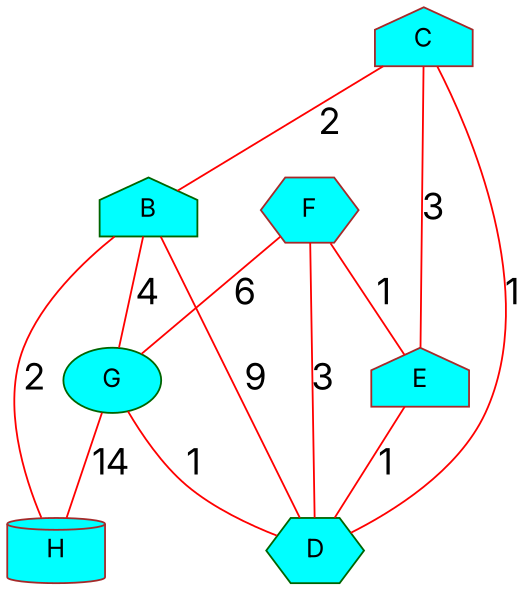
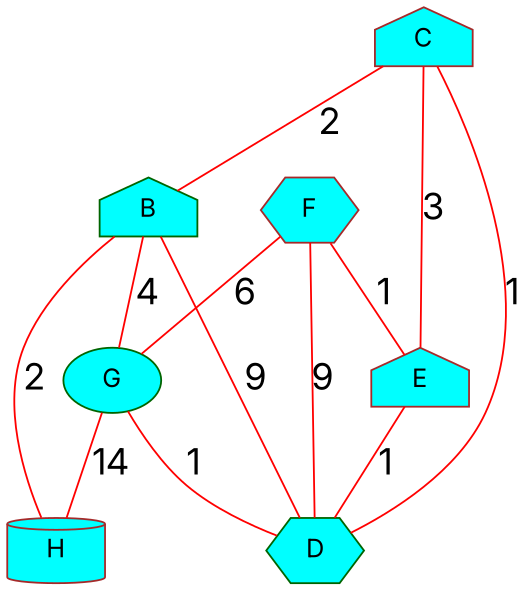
edge "F" -- "D": label "3" -> "9"
